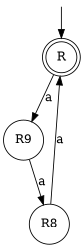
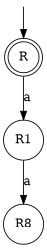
node "R9": label "R9" -> "R1"
edge "R8" -> "R": removed, label "a"
